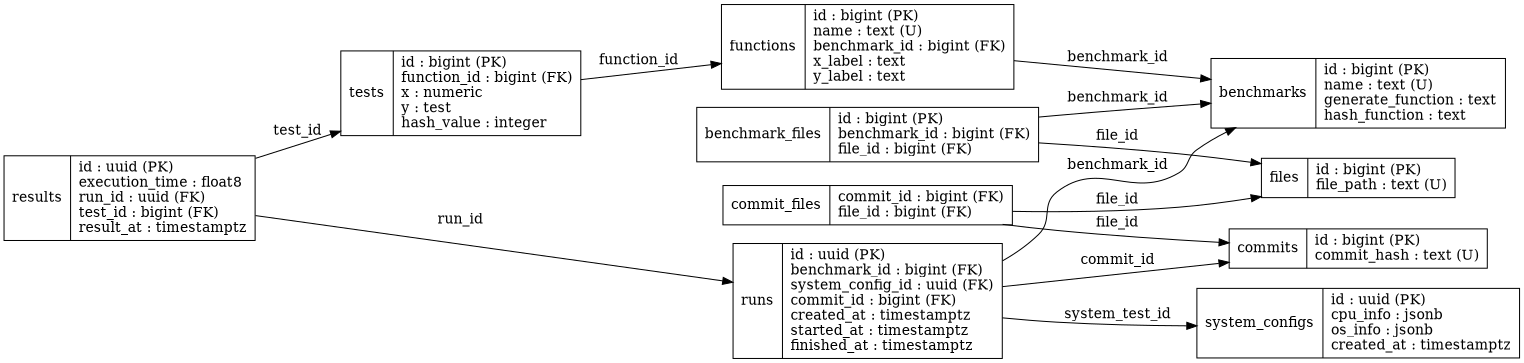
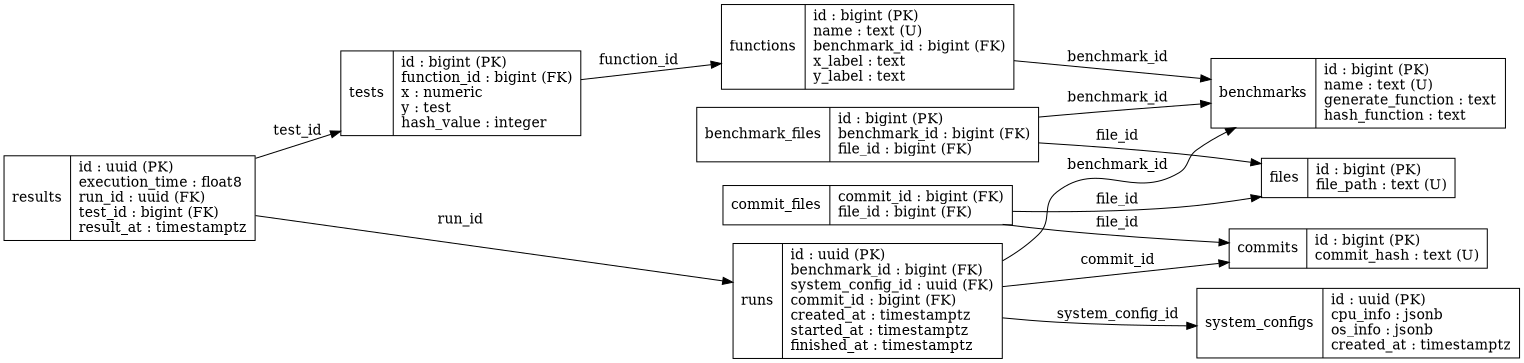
edge "runs" -> "system_configs": label "system_test_id" -> "system_config_id"
